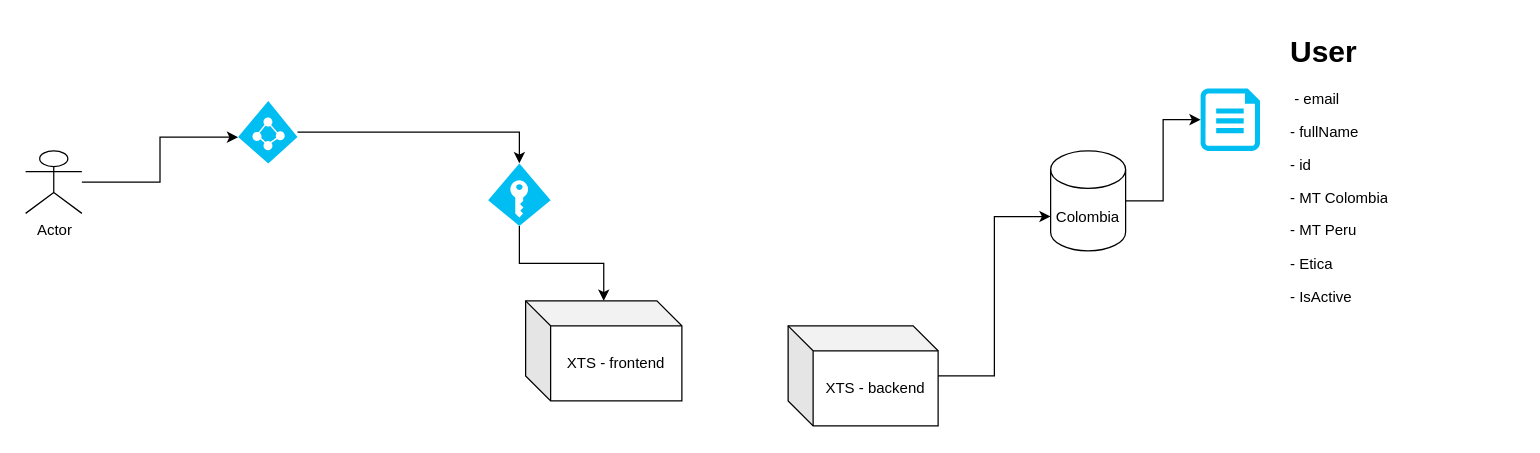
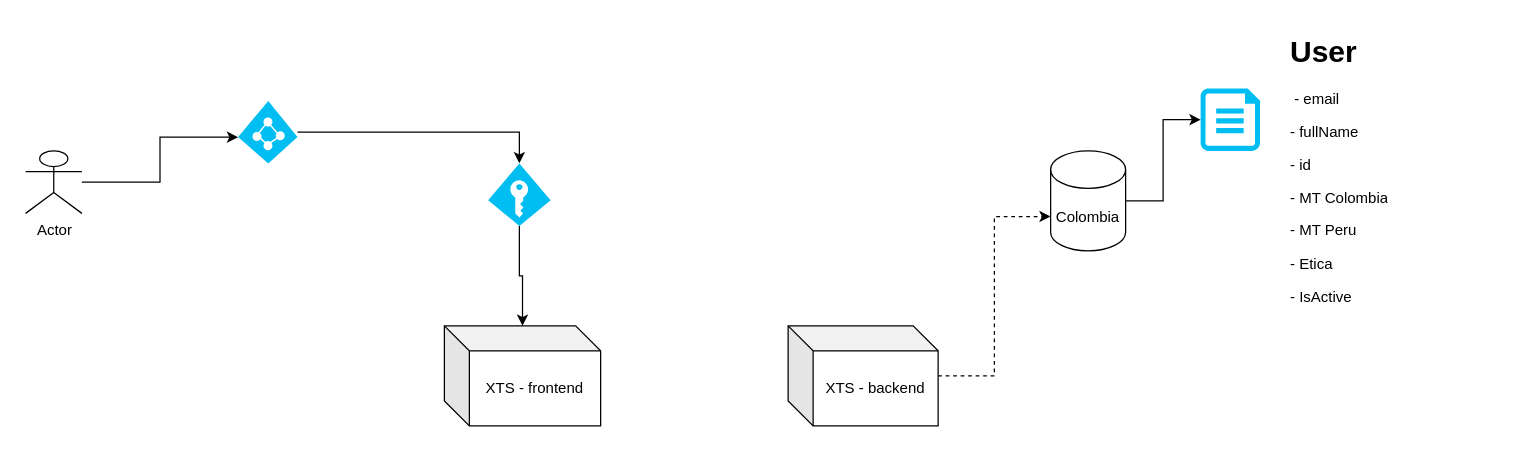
edge "XTS - backend" -> "Colombia": style solid -> dashed
node "XTS - frontend": moved (604, 351) -> (523, 376)
